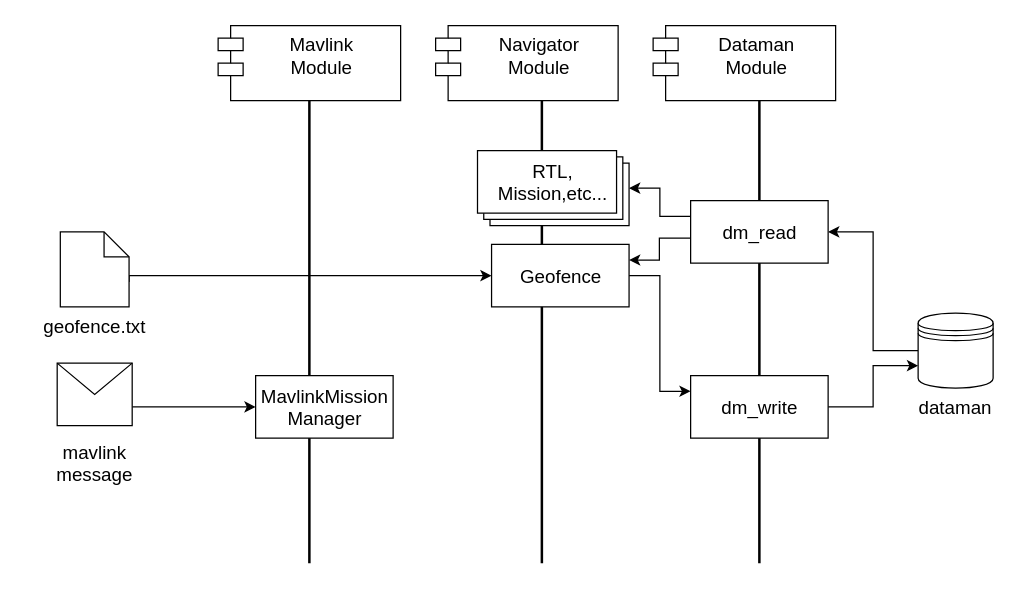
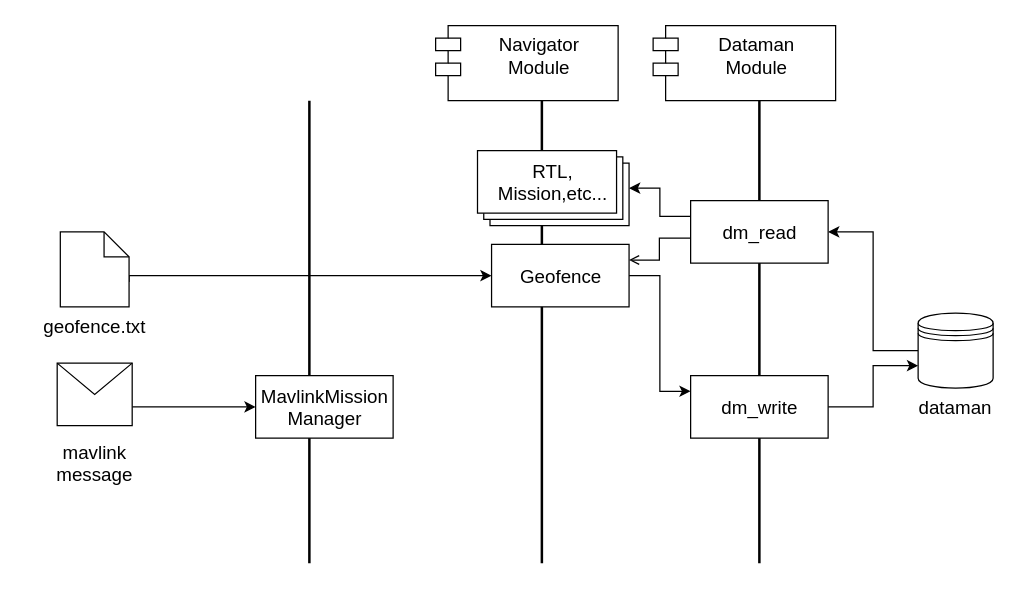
node "Mavlink Module": removed
edge "dm_read" -> "Geofence": arrowhead classic -> open
